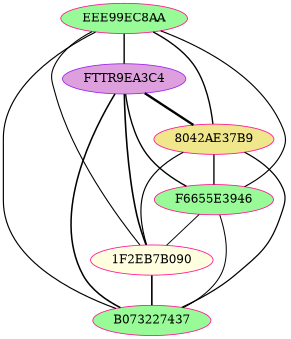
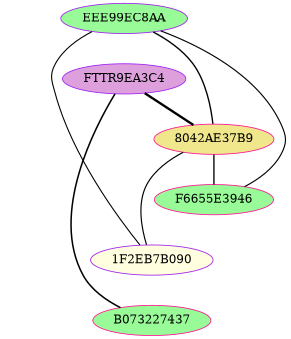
node "EEE99EC8AA": color deeppink -> purple
edge "EEE99EC8AA" -- "FTTR9EA3C4": removed
edge "FTTR9EA3C4" -- "F6655E3946": removed
edge "FTTR9EA3C4" -- "1F2EB7B090": removed
edge "EEE99EC8AA" -- "B073227437": removed
edge "F6655E3946" -- "1F2EB7B090": removed
edge "8042AE37B9" -- "B073227437": removed
node "1F2EB7B090": color deeppink -> purple
edge "F6655E3946" -- "B073227437": removed
edge "1F2EB7B090" -- "B073227437": removed
